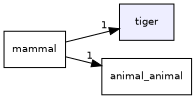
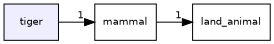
edge "mammal" -> "tiger": reversed
node "animal_animal": label "animal_animal" -> "land_animal"
